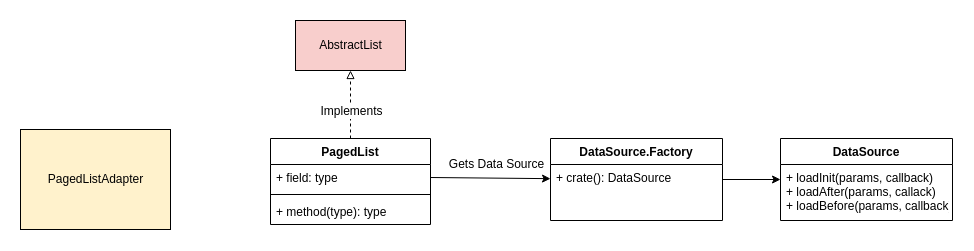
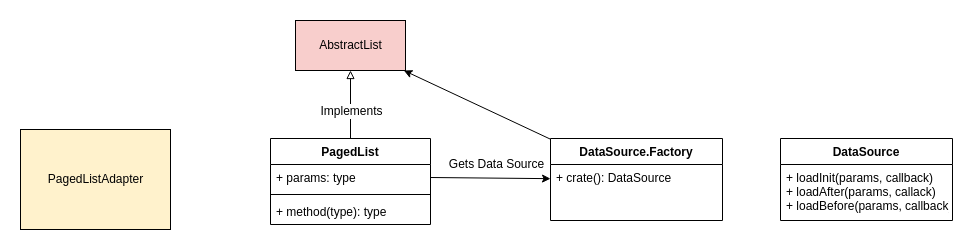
edge "PagedList" -> "AbstractList": style dashed -> solid
node "+ field: type": label "+ field: type" -> "+ params: type"
edge "DataSource.Factory" -> "DataSource": now "DataSource.Factory" -> "AbstractList"
